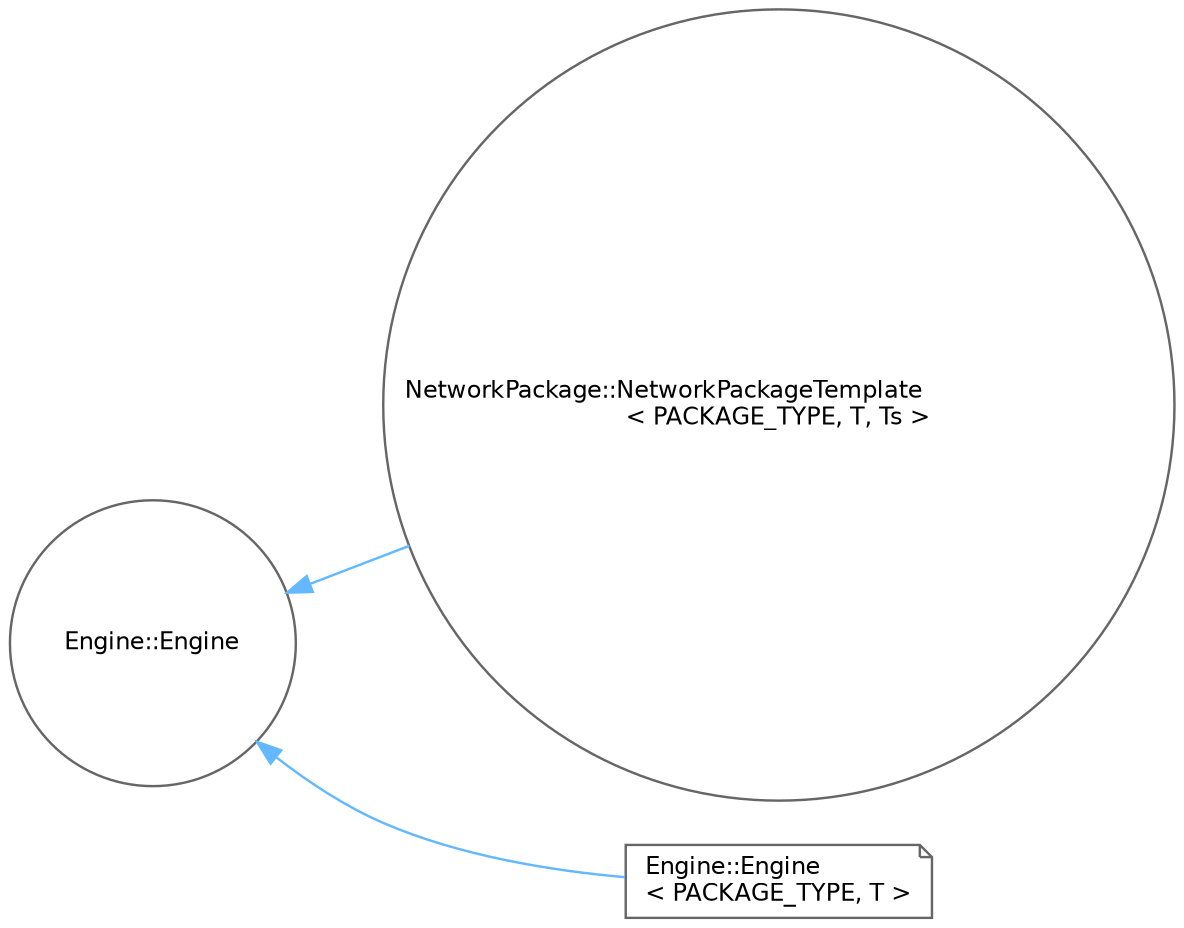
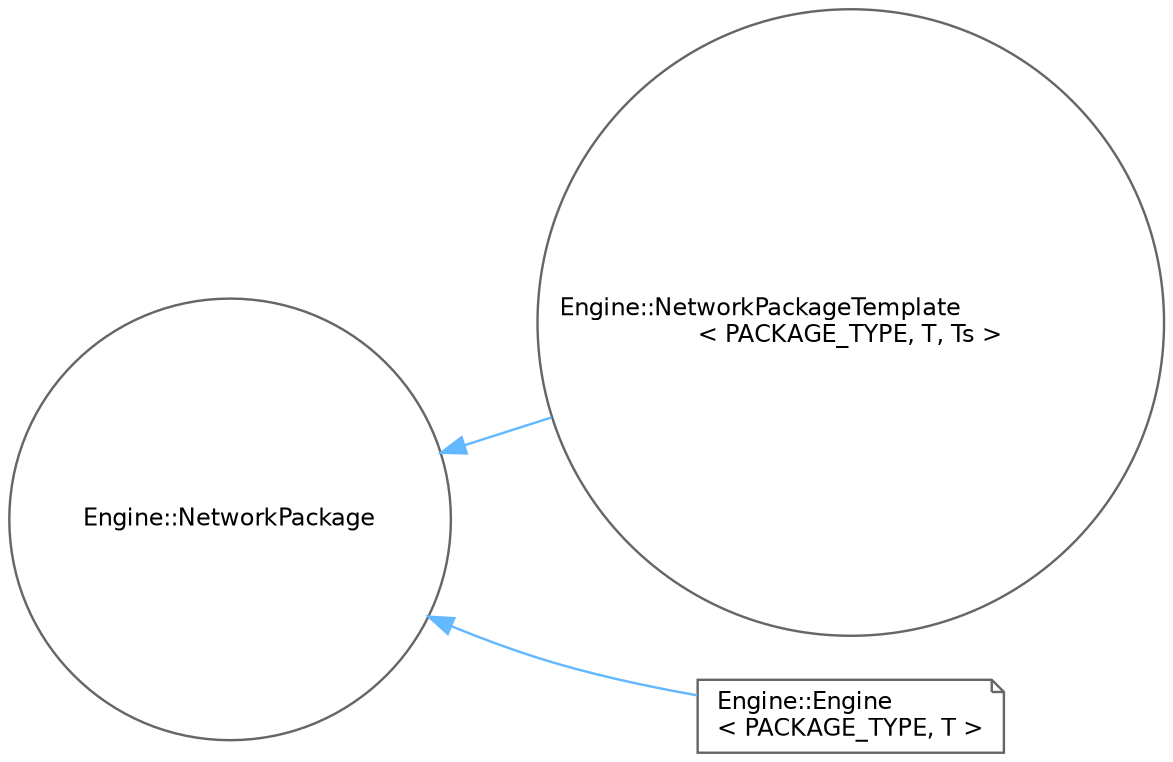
node "NetworkPackage::NetworkPackageTemplate < PACKAGE_TYPE, T, Ts >": label "NetworkPackage::NetworkPackageTemplate < PACKAGE_TYPE, T, Ts >" -> "Engine::NetworkPackageTemplate < PACKAGE_TYPE, T, Ts >"
node "Engine::Engine": label "Engine::Engine" -> "Engine::NetworkPackage"
